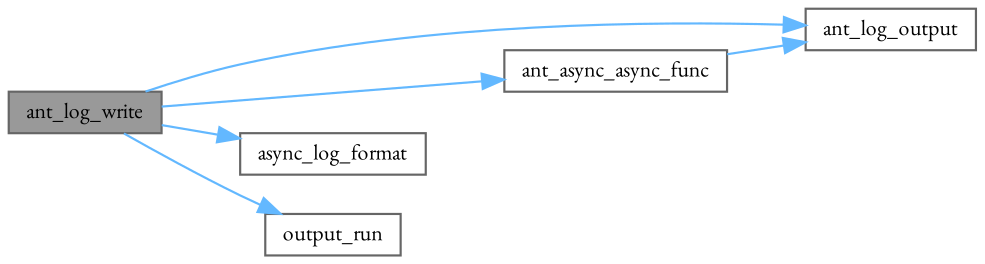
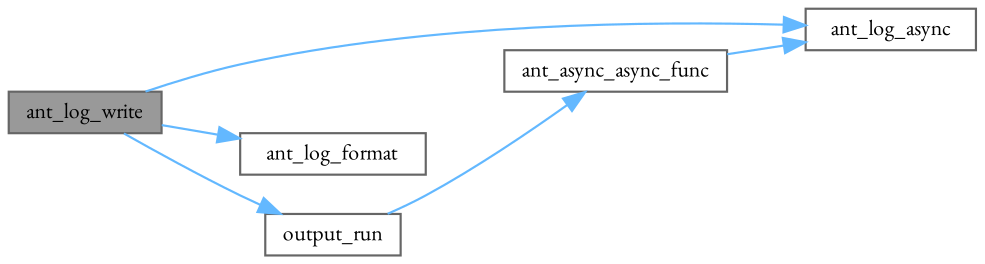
node "ant_log_output": label "ant_log_output" -> "ant_log_async"
edge "ant_log_write" -> "ant_async_async_func": now "output_run" -> "ant_async_async_func"
node "async_log_format": label "async_log_format" -> "ant_log_format"
